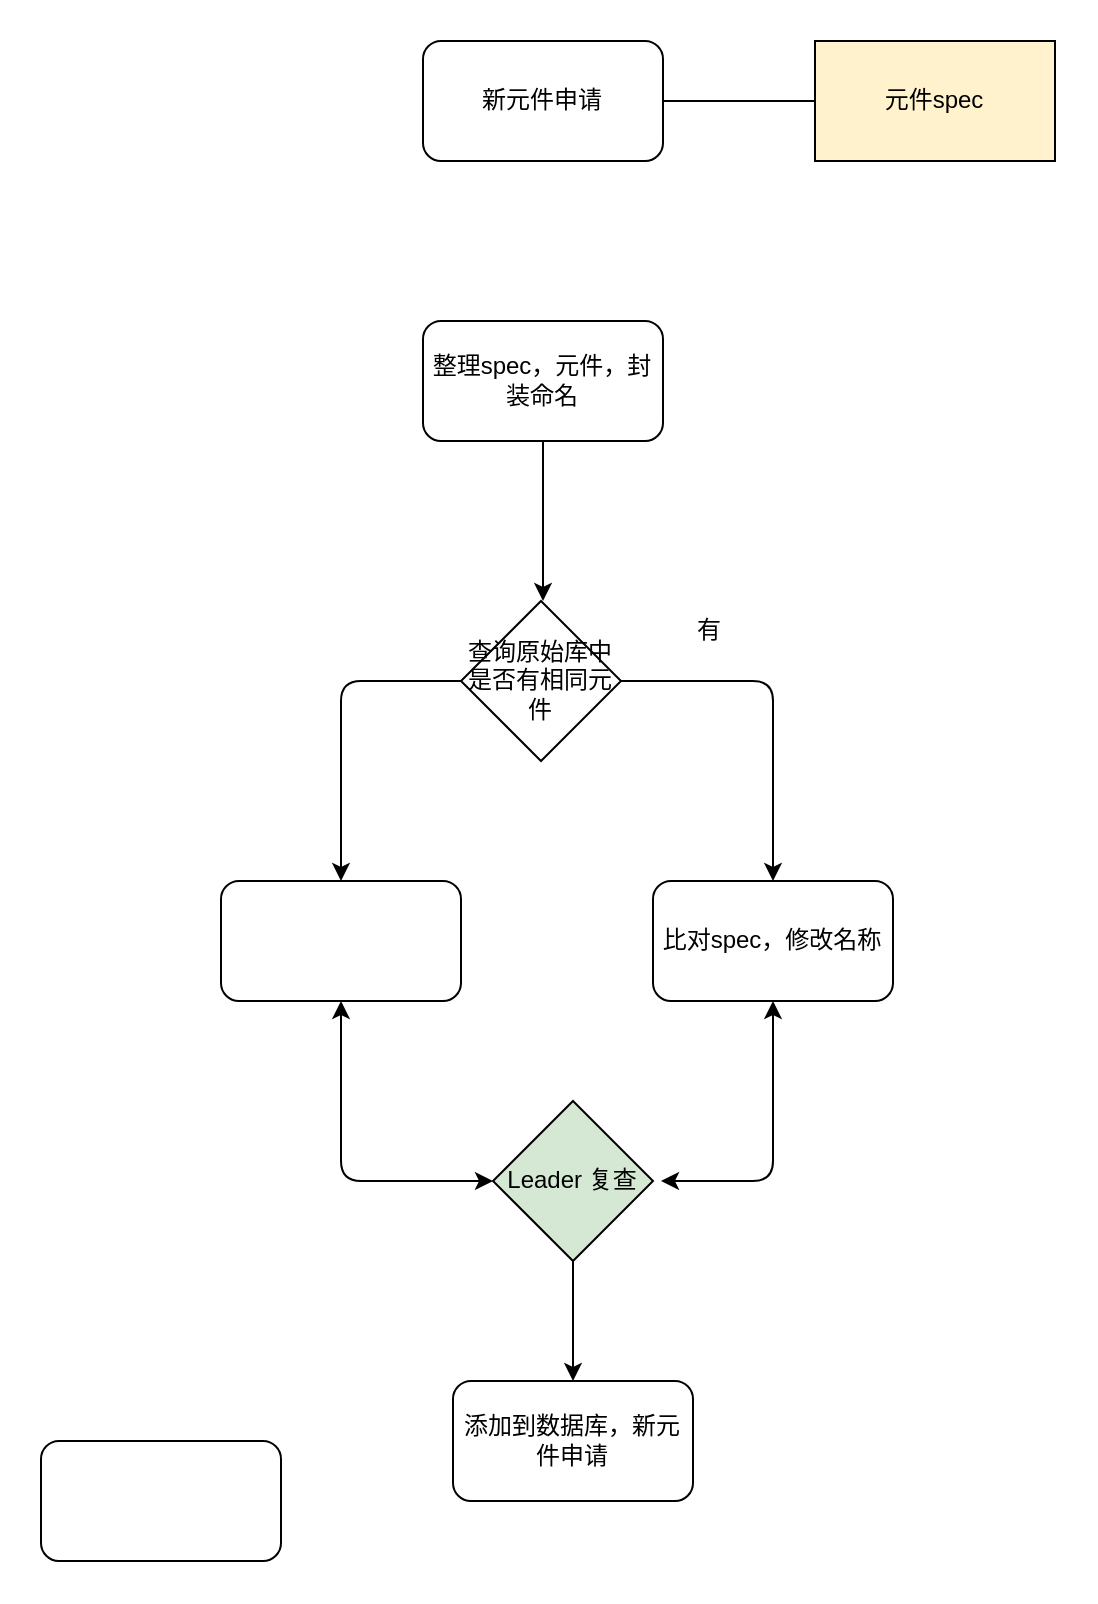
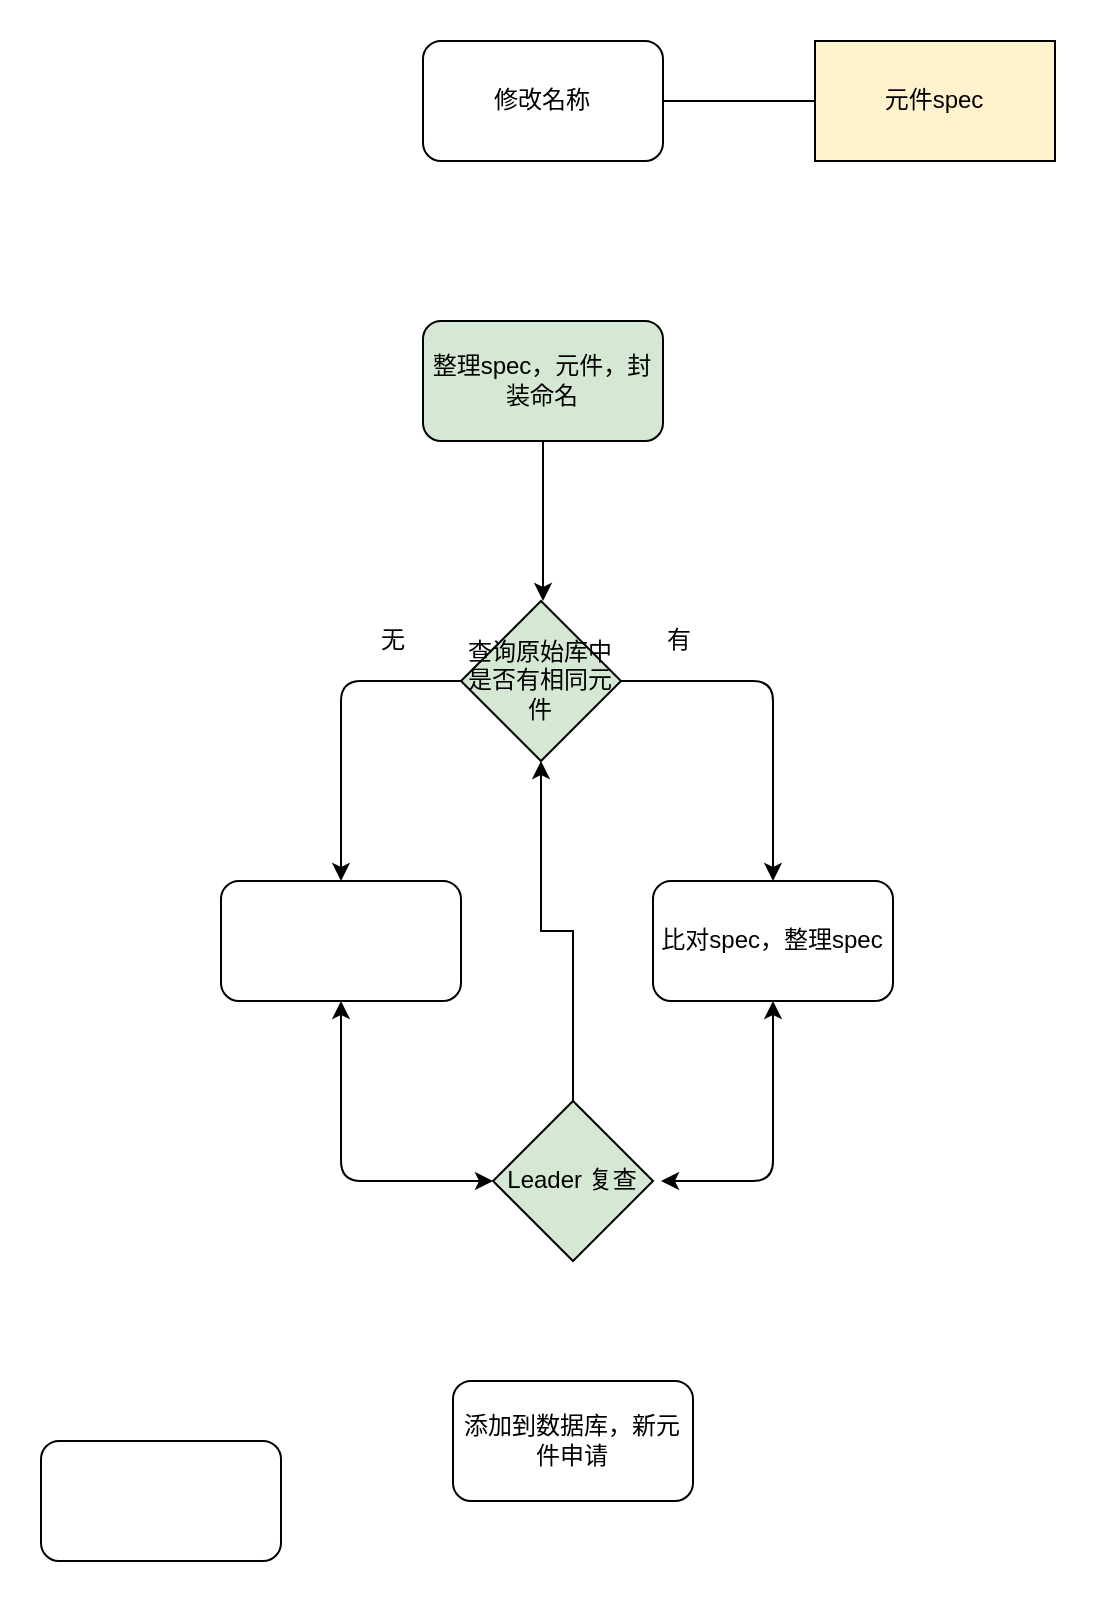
node "新元件申请": label "新元件申请" -> "修改名称"
node "整理spec，元件，封装命名": fillcolor #ffffff -> #d5e8d4
node "有": moved (709, 631) -> (679, 641)
node "无": added
node "查询原始库中是否有相同元件": fillcolor #ffffff -> #d5e8d4
node "比对spec，修改名称": label "比对spec，修改名称" -> "比对spec，整理spec"
edge "Leader 复查" -> "添加到数据库，新元件申请": now "Leader 复查" -> "查询原始库中是否有相同元件"
